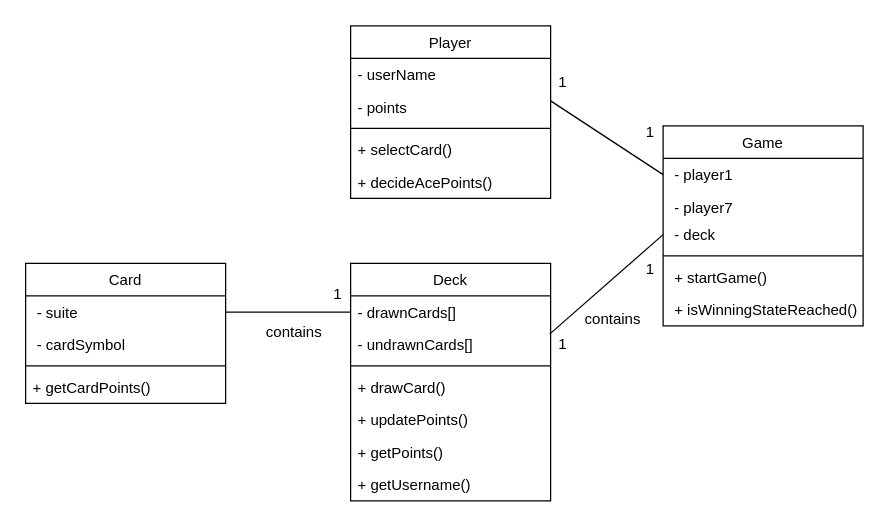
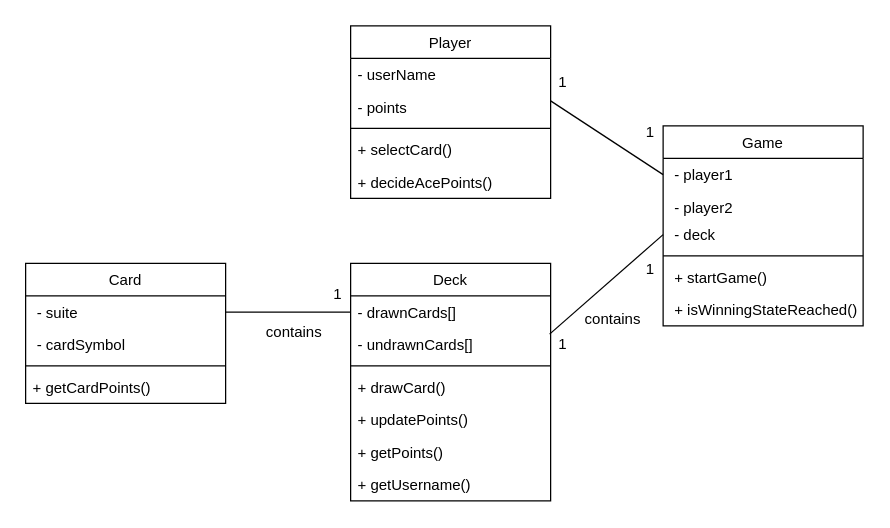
node "- player7": label "- player7" -> "- player2"
